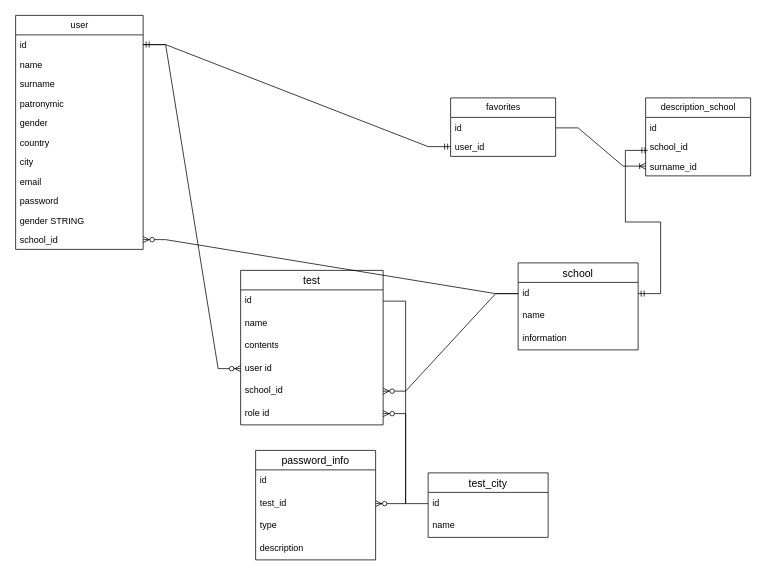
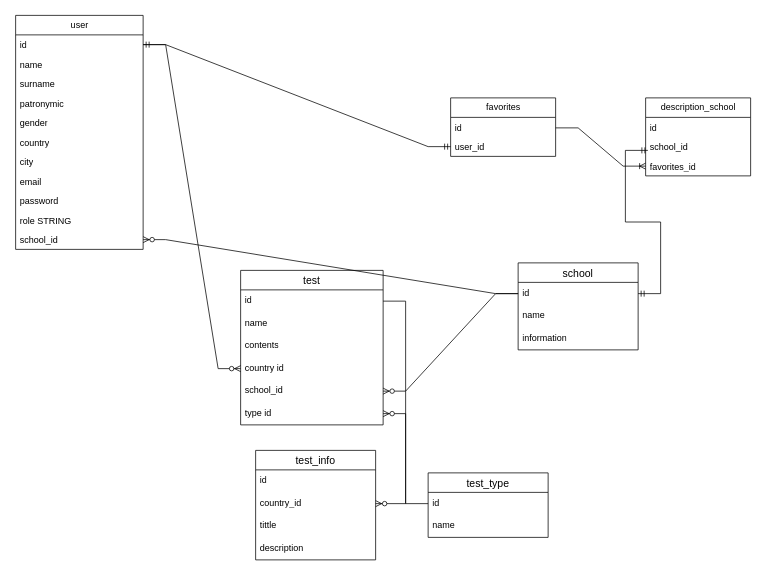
node "surname_id": label "surname_id" -> "favorites_id"
node "gender STRING": label "gender STRING" -> "role STRING"
node "user id": label "user id" -> "country id"
node "role id": label "role id" -> "type id"
node "password_info": label "password_info" -> "test_info"
node "test_city": label "test_city" -> "test_type"
node "test_id": label "test_id" -> "country_id"
node "type": label "type" -> "tittle"
